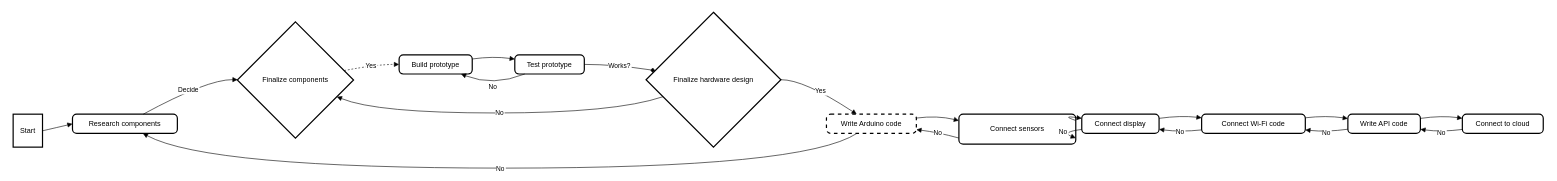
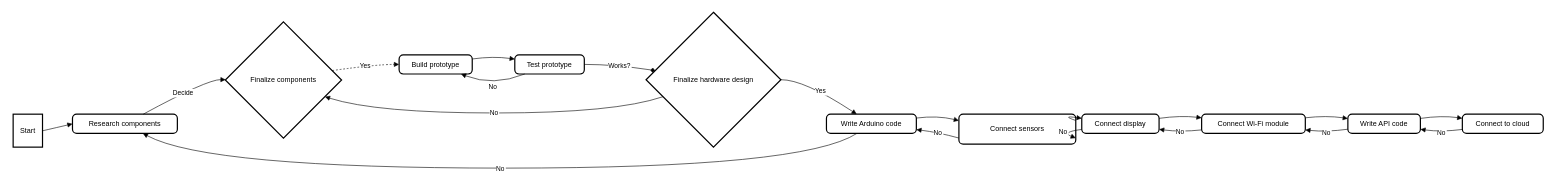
node "Finalize components": moved (295, 80) -> (283, 80)
node "Write Arduino code": style dashed -> solid
node "Connect Wi-Fi code": label "Connect Wi-Fi code" -> "Connect Wi-Fi module"
